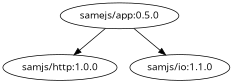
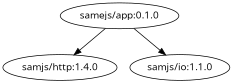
node "samejs/app:0.5.0": label "samejs/app:0.5.0" -> "samejs/app:0.1.0"
node "samjs/http:1.0.0": label "samjs/http:1.0.0" -> "samjs/http:1.4.0"
